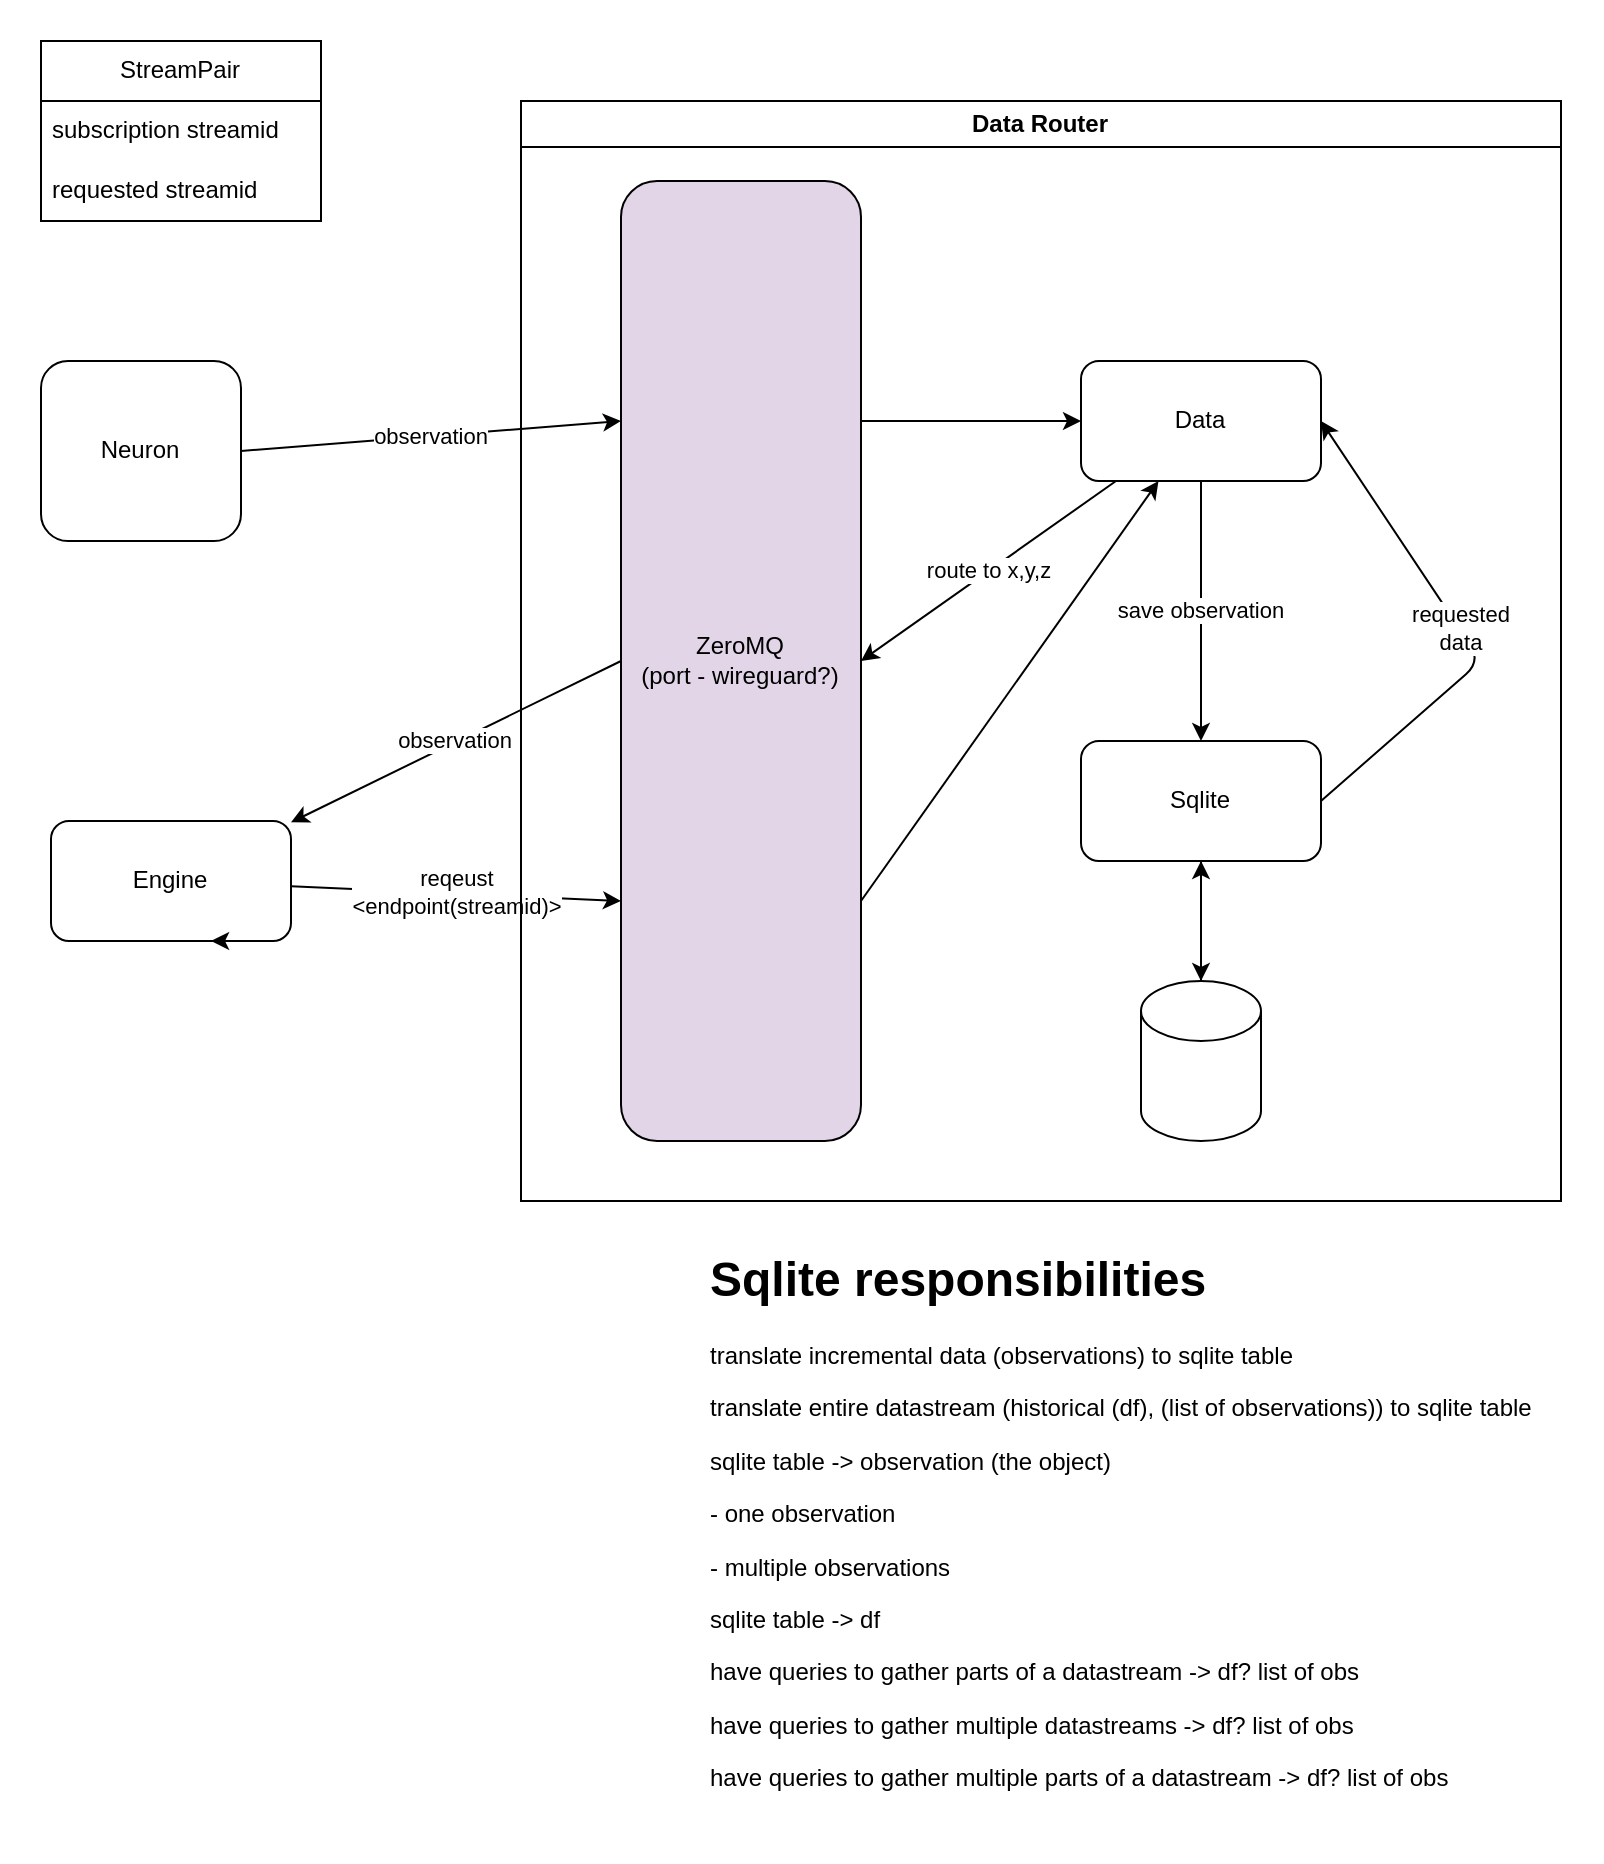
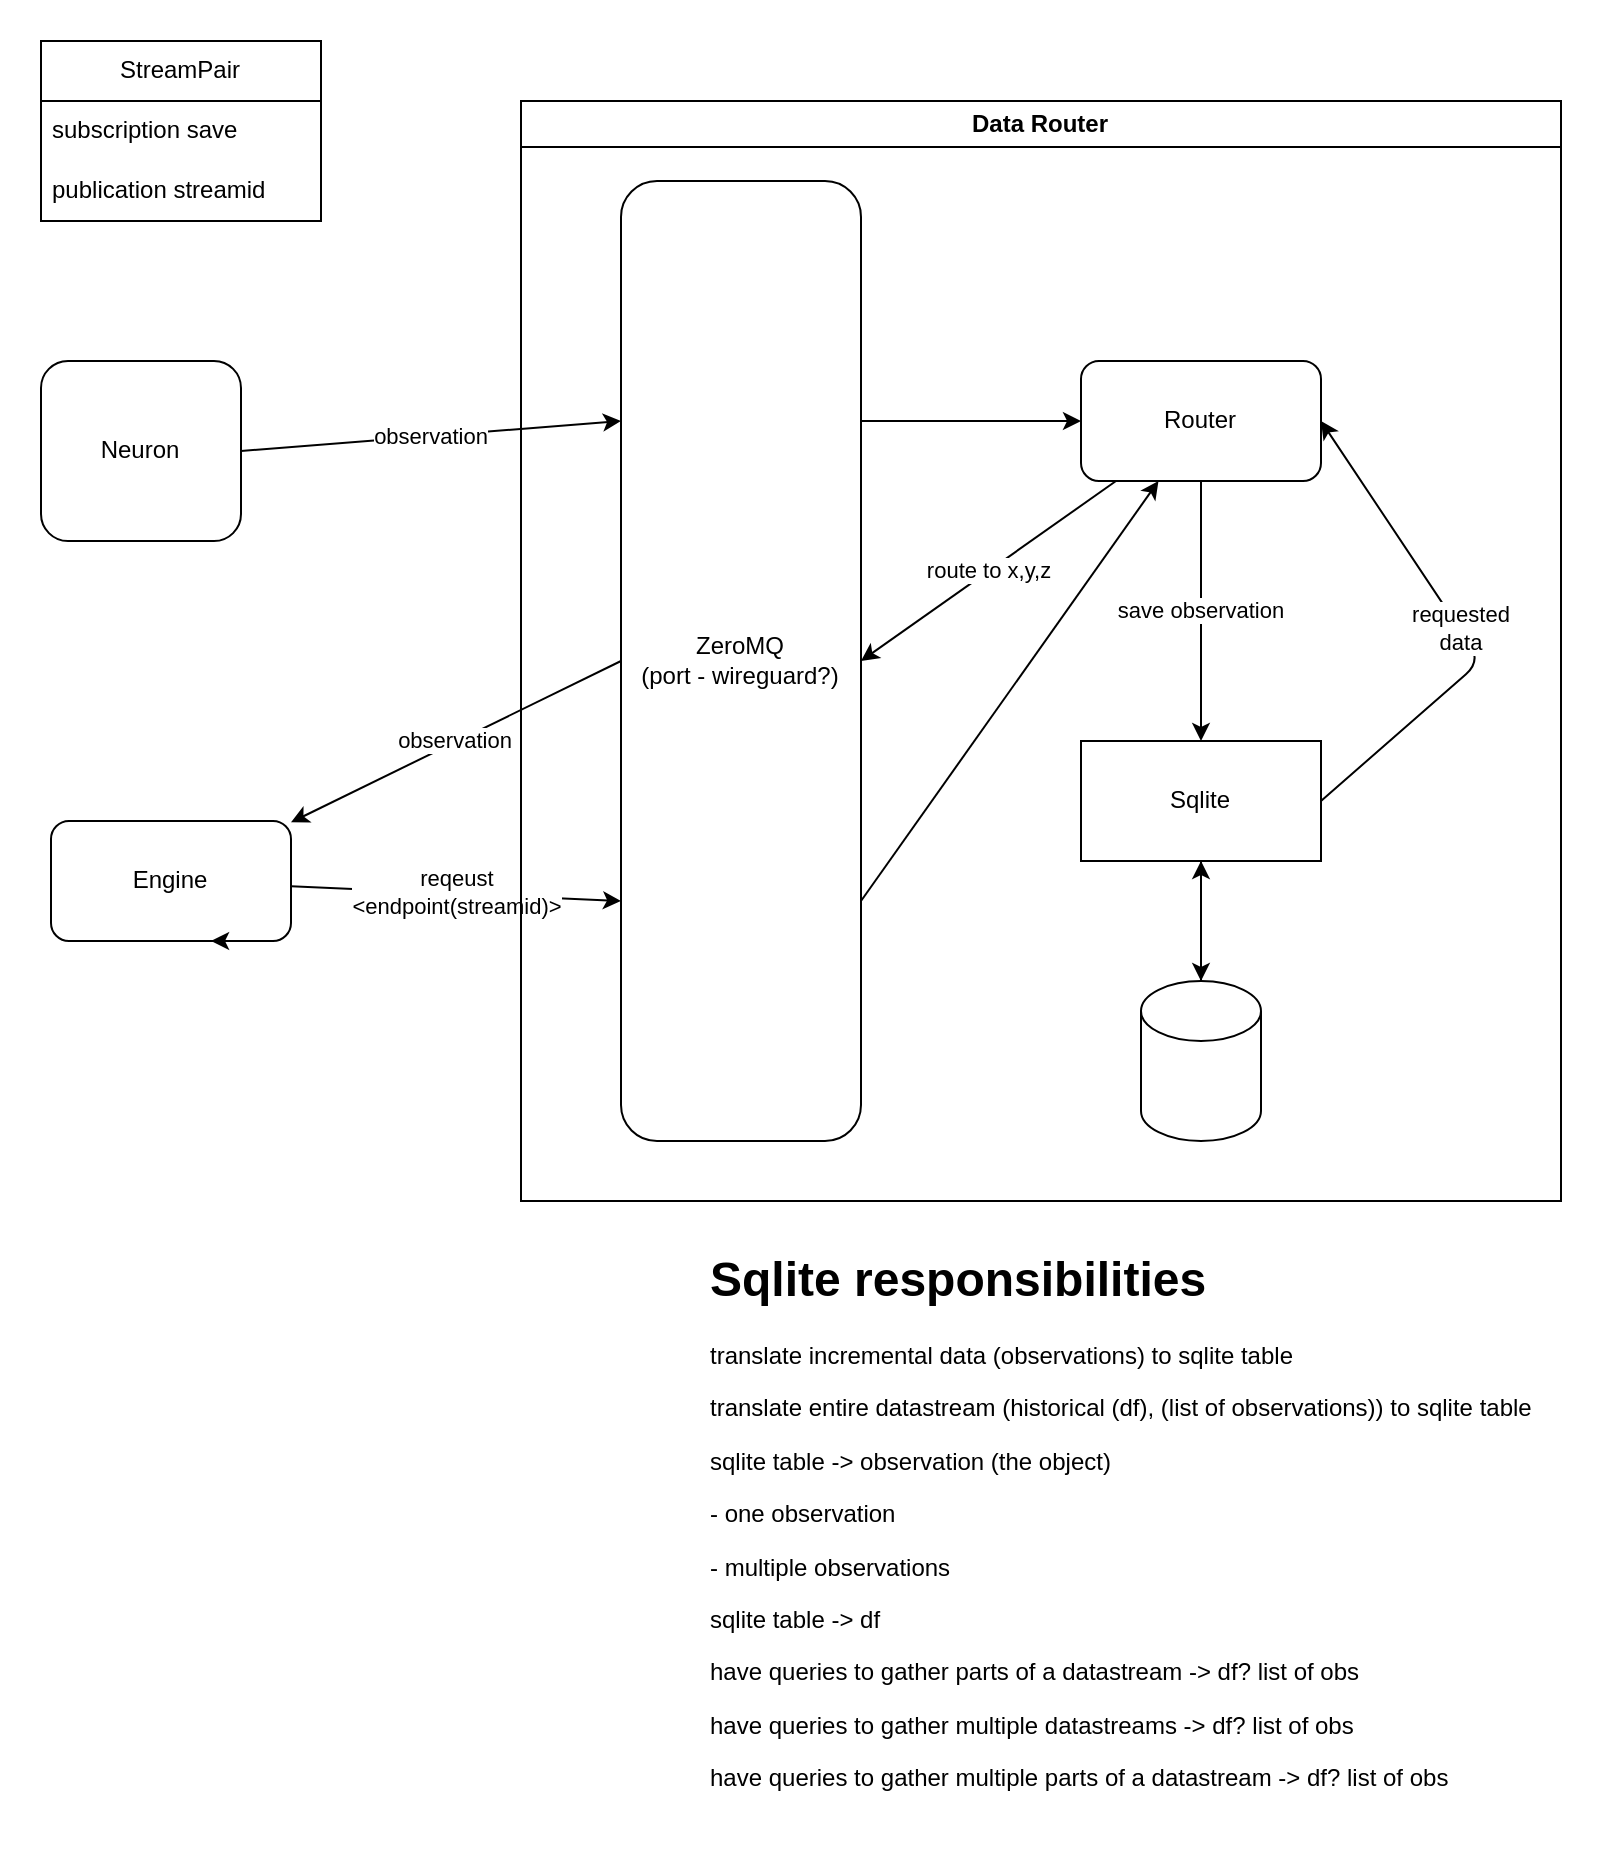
node "subscription streamid": label "subscription streamid" -> "subscription save"
node "requested streamid": label "requested streamid" -> "publication streamid"
node "Data": label "Data" -> "Router"
node "ZeroMQ (port - wireguard?)": fillcolor #e1d5e7 -> #ffffff
node "Sqlite": shape rounded rectangle -> rectangle
